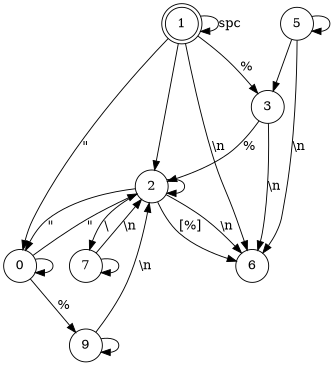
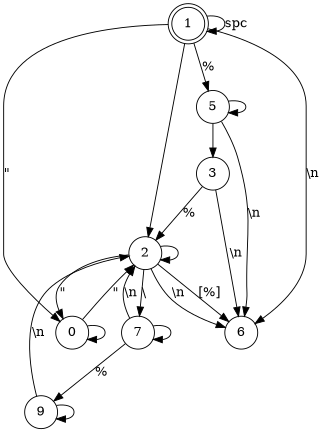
edge "1" -> "3": now "1" -> "5"
edge "0" -> "9": now "7" -> "9"
